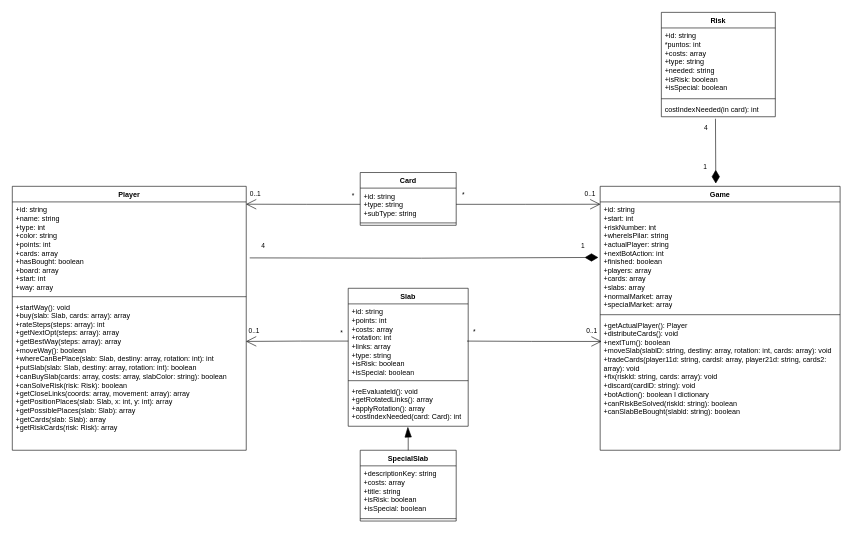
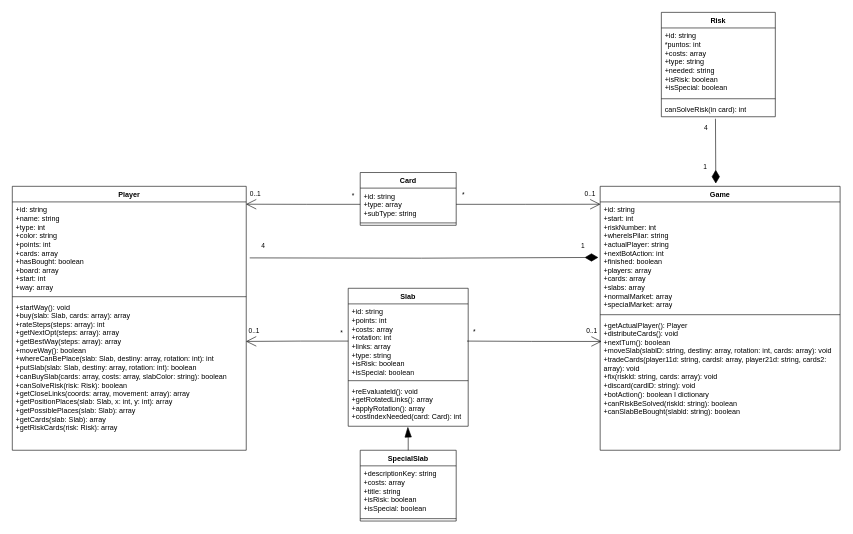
node "costIndexNeeded(in card): int": label "costIndexNeeded(in card): int" -> "canSolveRisk(in card): int"
node "+id: string +type: string +subType: string": label "+id: string +type: string +subType: string" -> "+id: string +type: array +subType: string"
